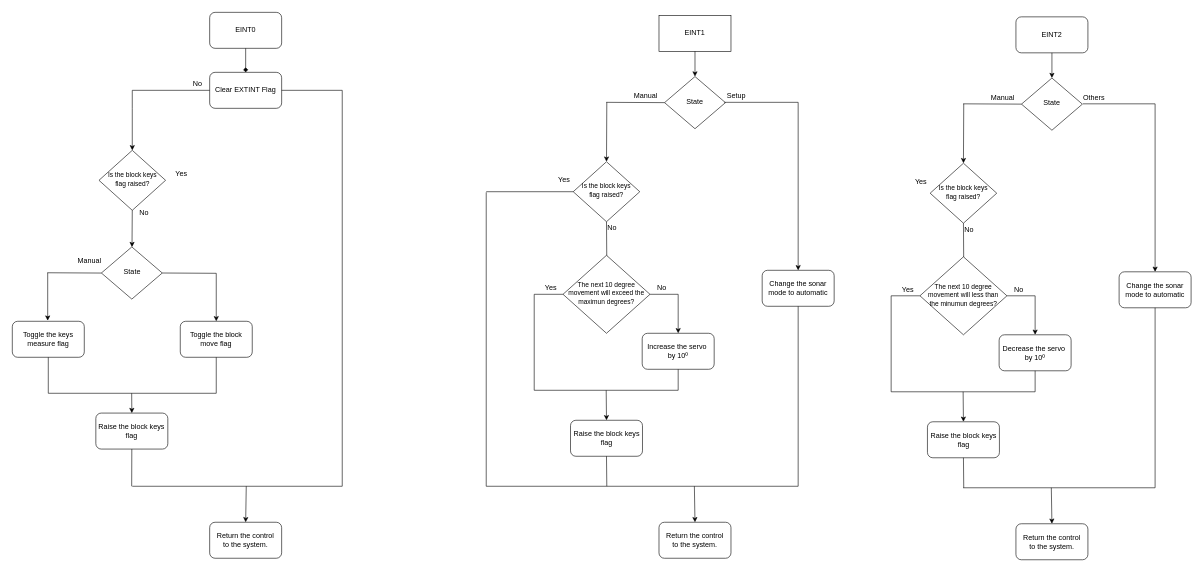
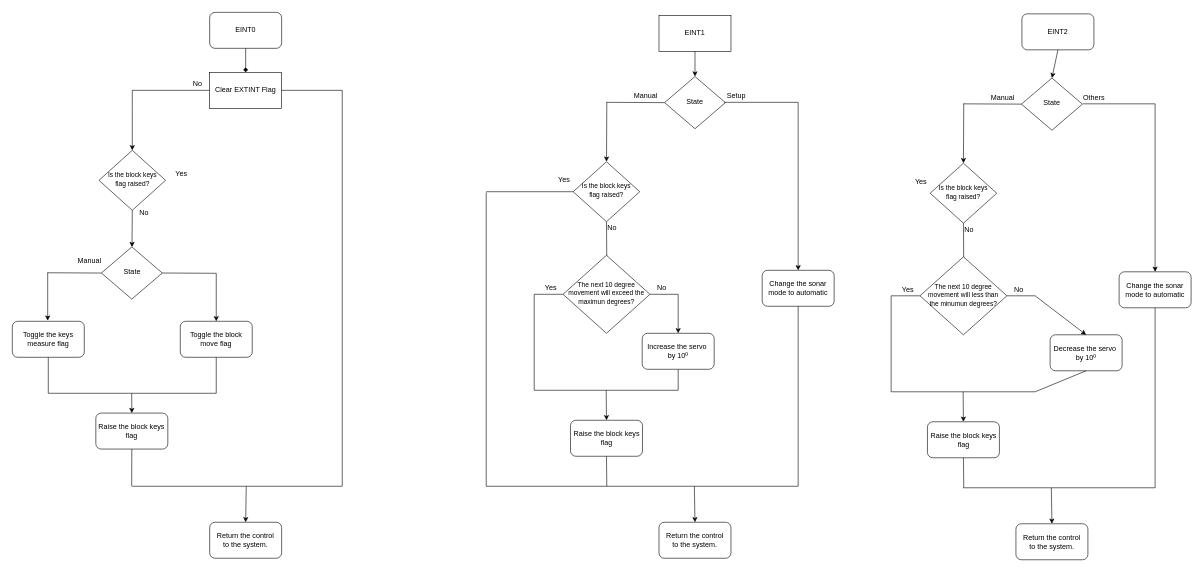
node "EINT2": moved (1052, 35) -> (1058, 32)
node "Clear EXTINT Flag": shape rounded rectangle -> rectangle
node "Decrease the servo by 10º": moved (1035, 353) -> (1086, 353)
